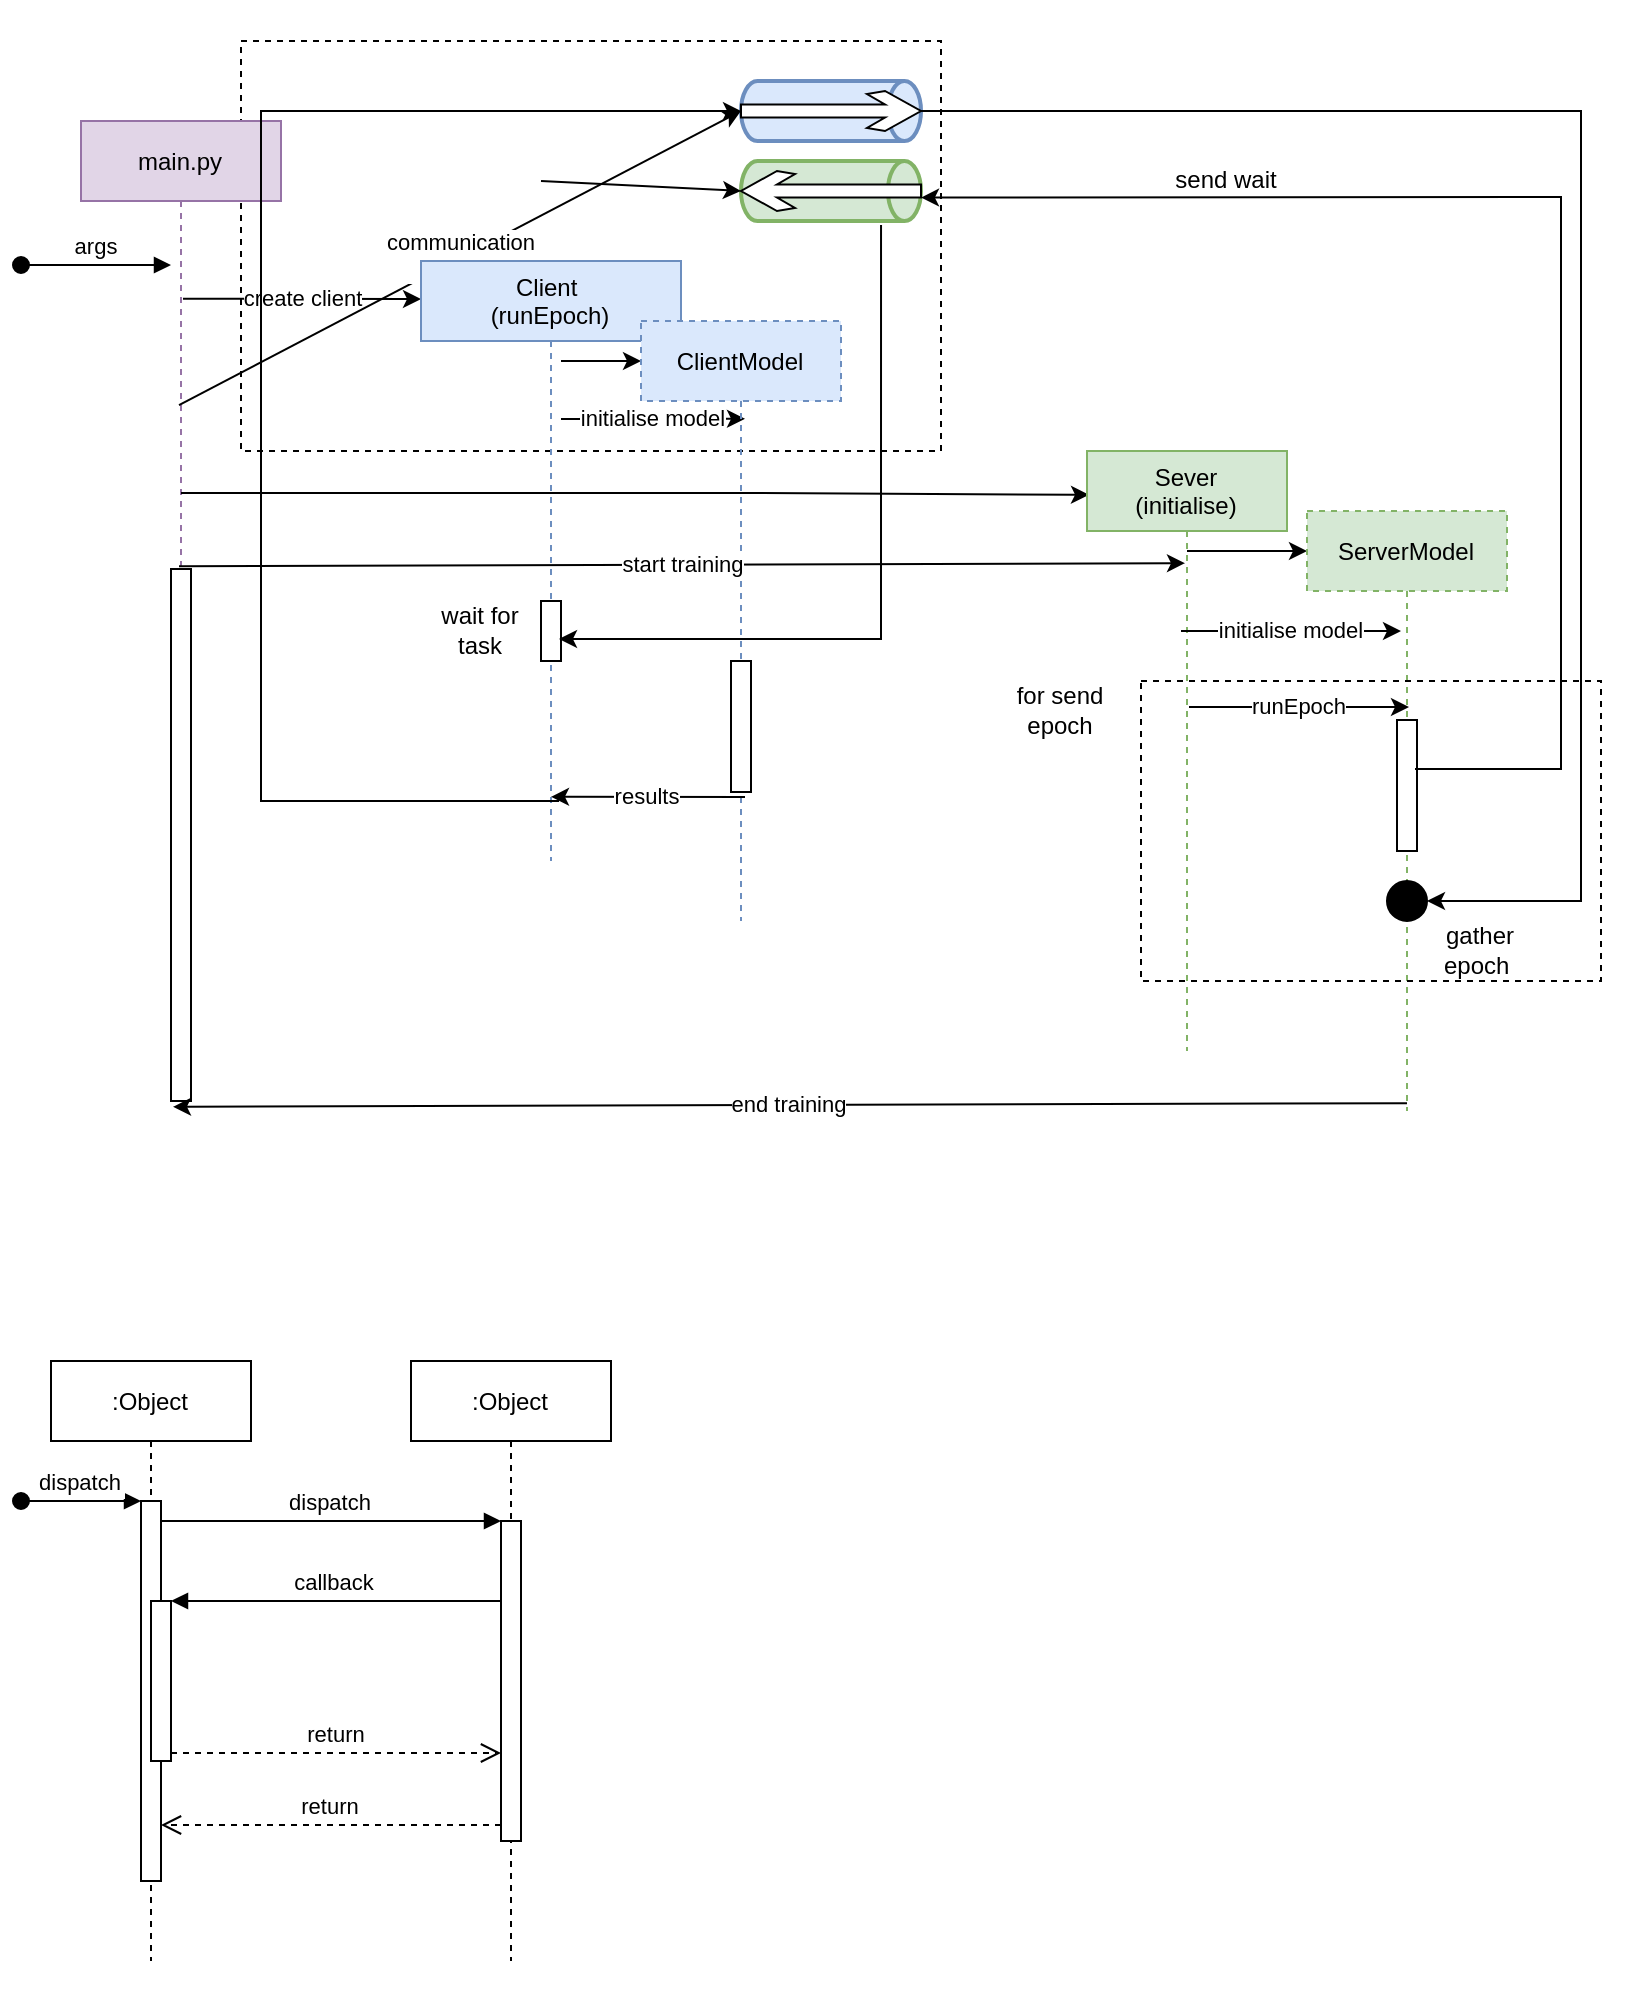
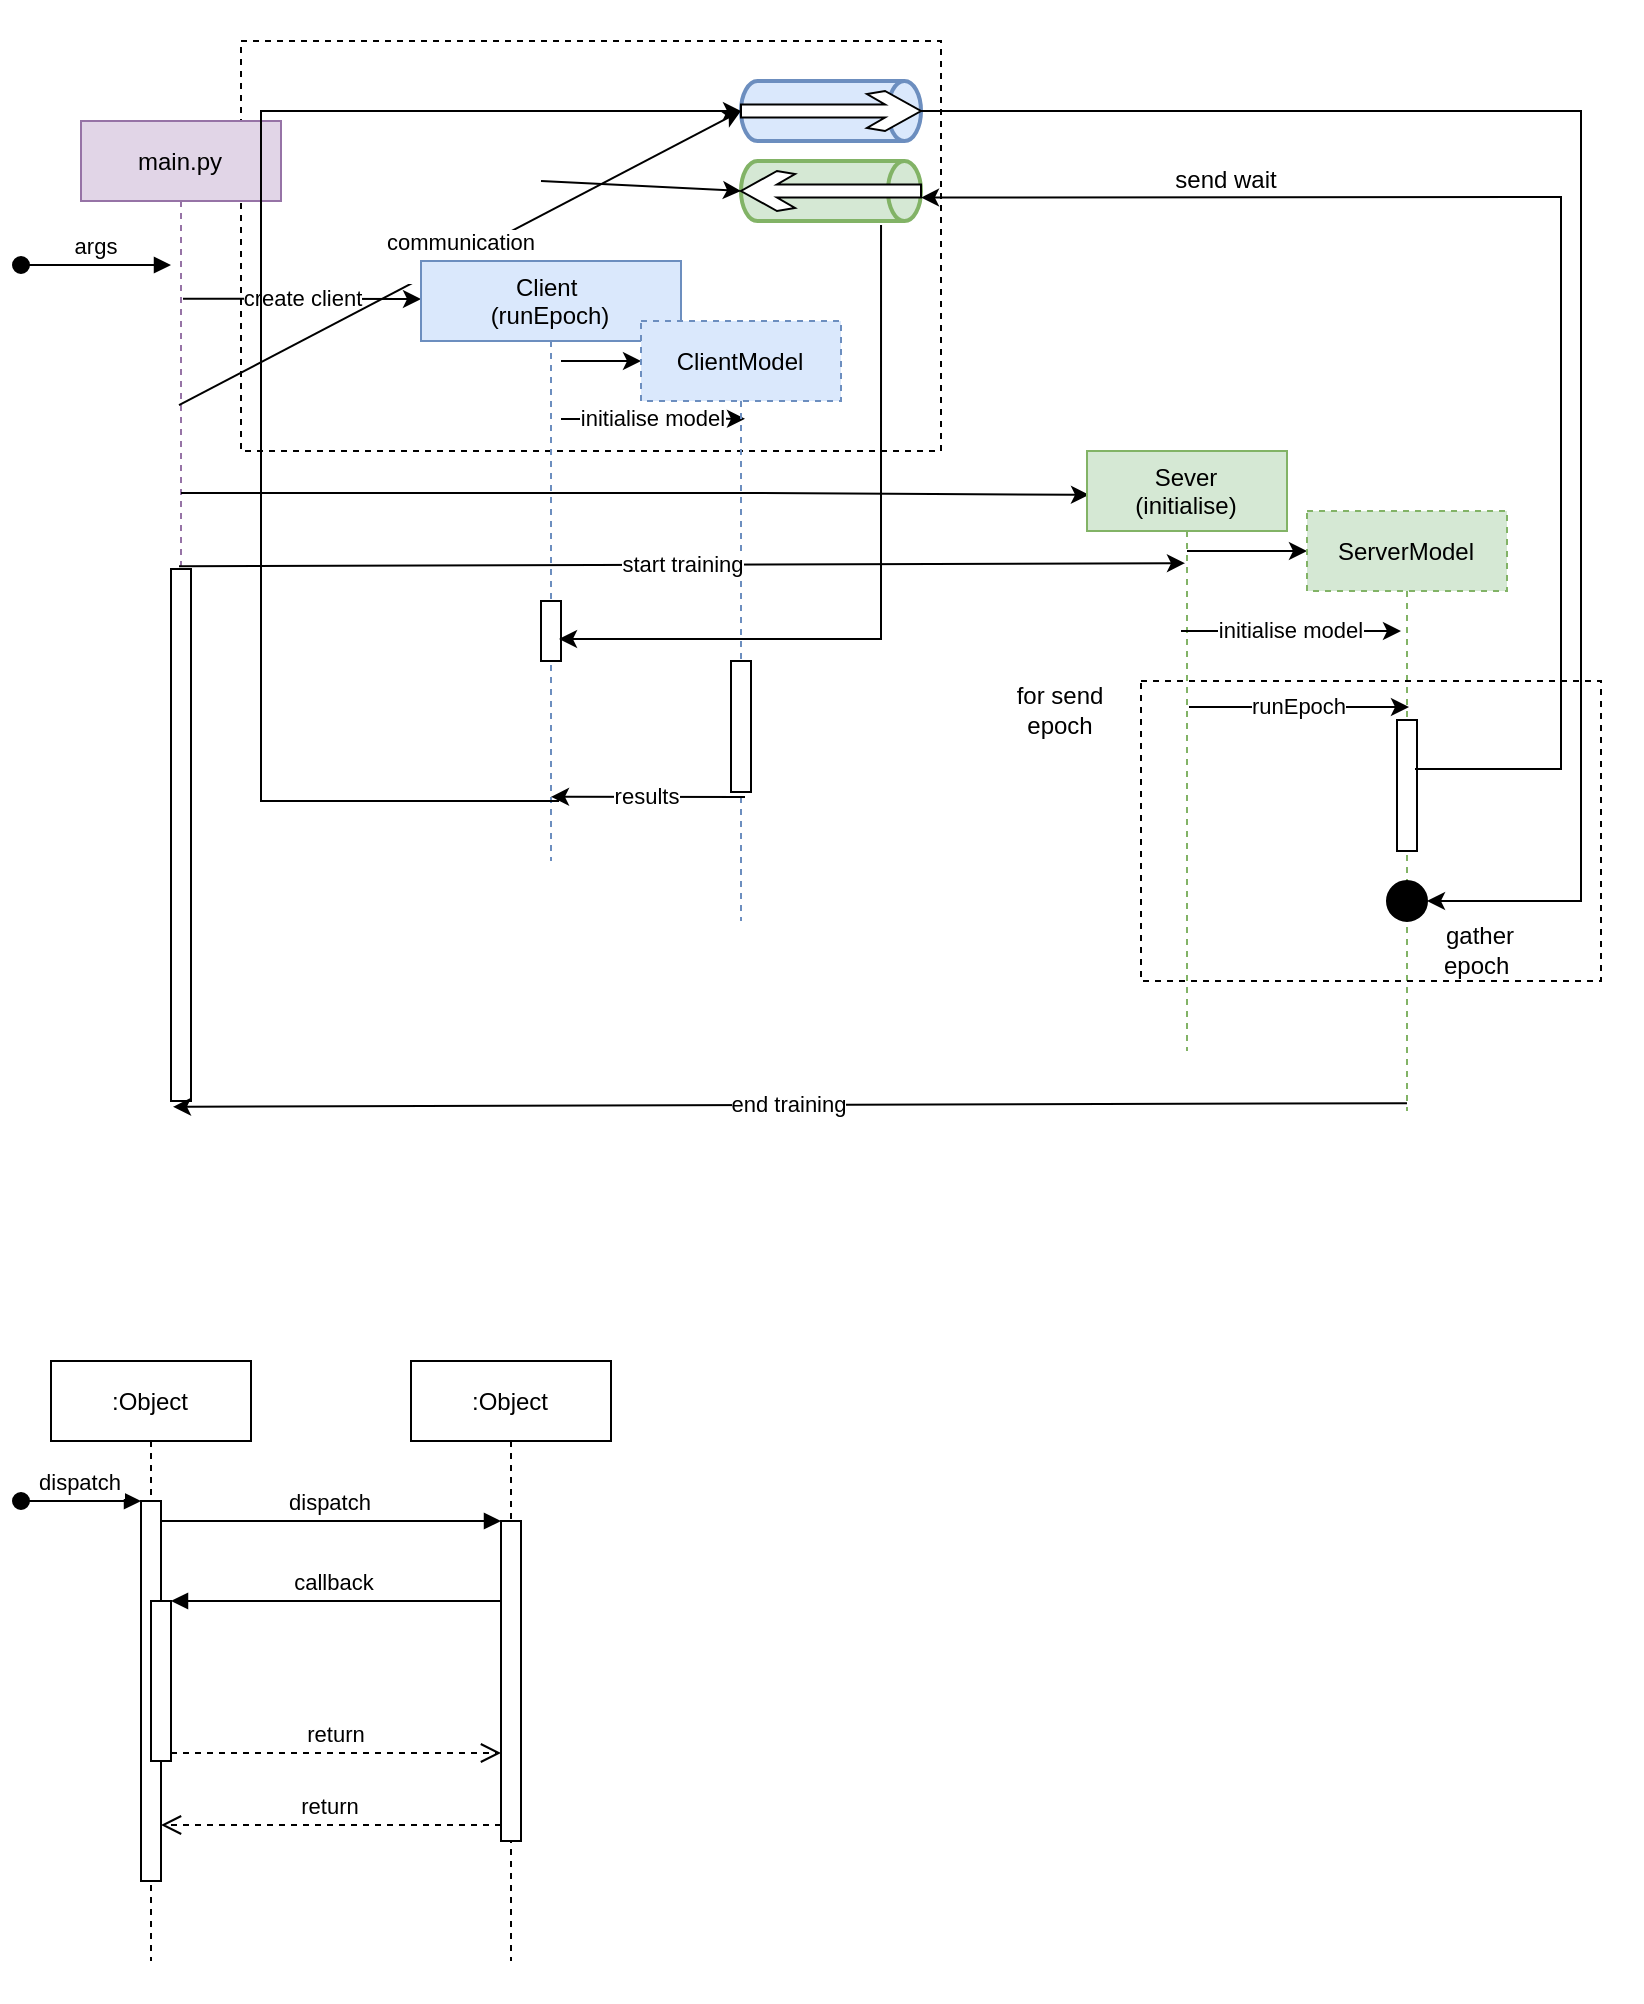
node "wait for task": removed
